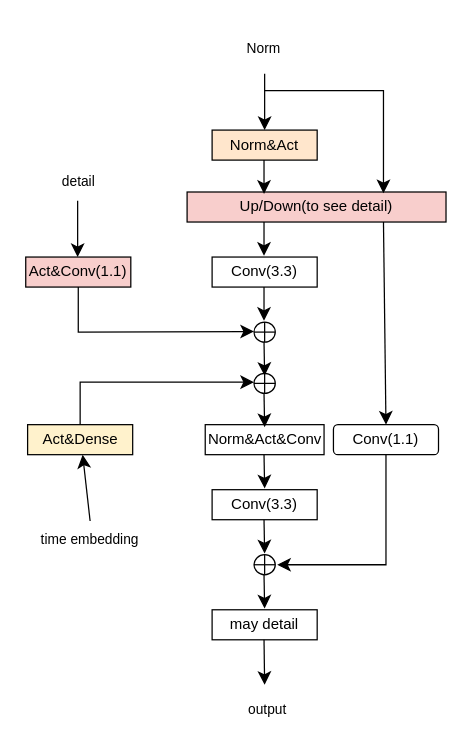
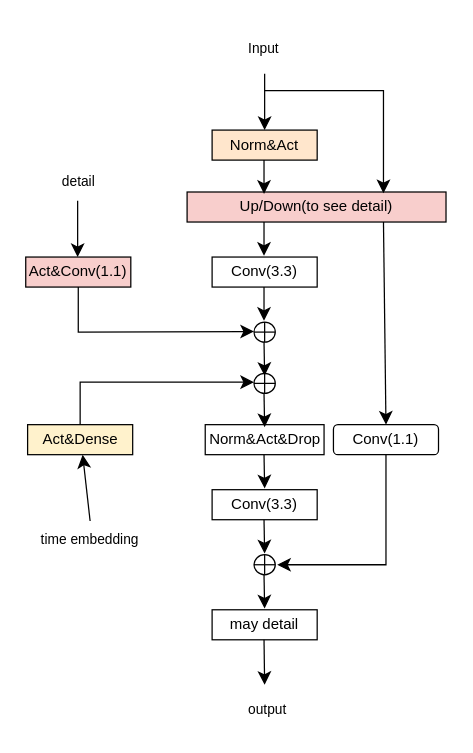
node "Norm": label "Norm" -> "Input"
node "Norm&Act&Conv": label "Norm&Act&Conv" -> "Norm&Act&Drop"
